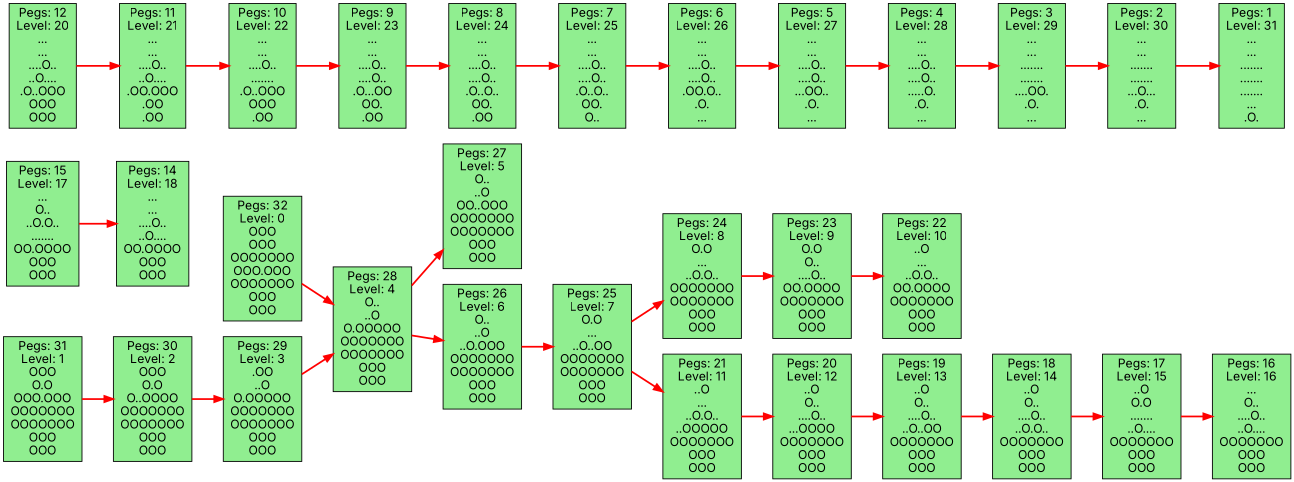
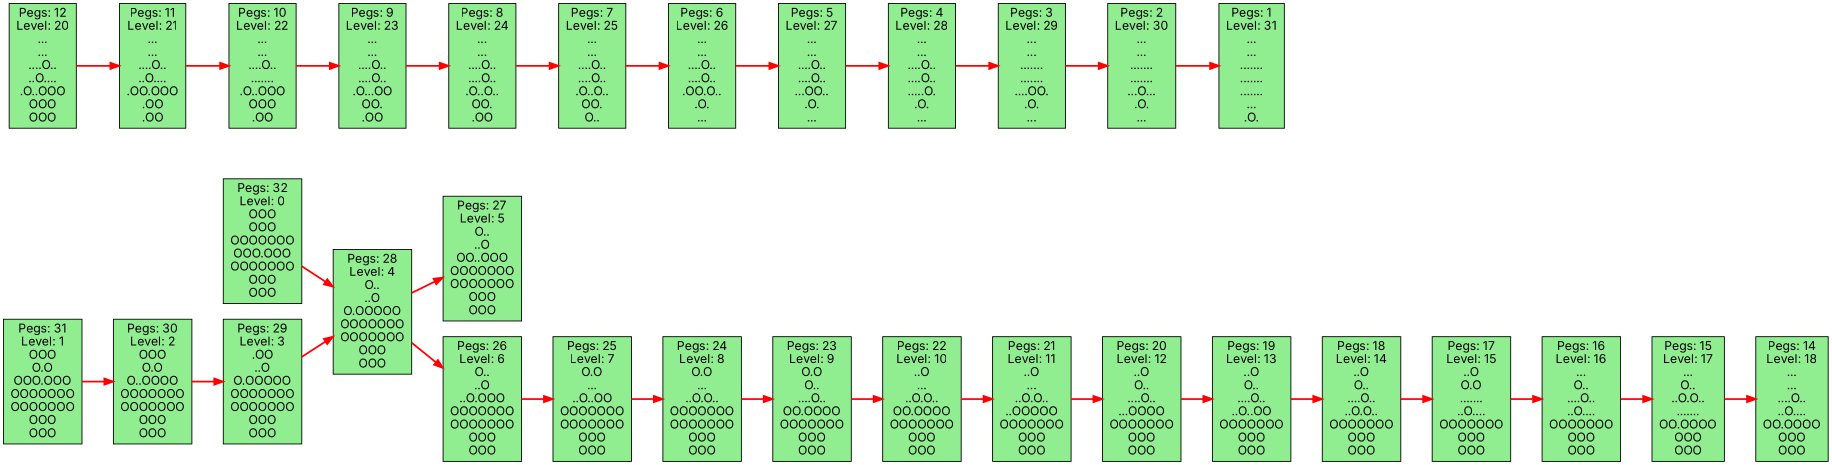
edge "Pegs: 25 Level: 7 O.O ... ..O..OO OOOOOOO OOOOOOO OOO OOO" -> "Pegs: 21 Level: 11 ..O ... ..O.O.. ..OOOOO OOOOOOO OOO OOO": now "Pegs: 22 Level: 10 ..O ... ..O.O.. OO.OOOO OOOOOOO OOO OOO" -> "Pegs: 21 Level: 11 ..O ... ..O.O.. ..OOOOO OOOOOOO OOO OOO"
edge "Pegs: 16 Level: 16 ... O.. ....O.. ..O.... OOOOOOO OOO OOO" -> "Pegs: 15 Level: 17 ... O.. ..O.O.. ....... OO.OOOO OOO OOO": added
